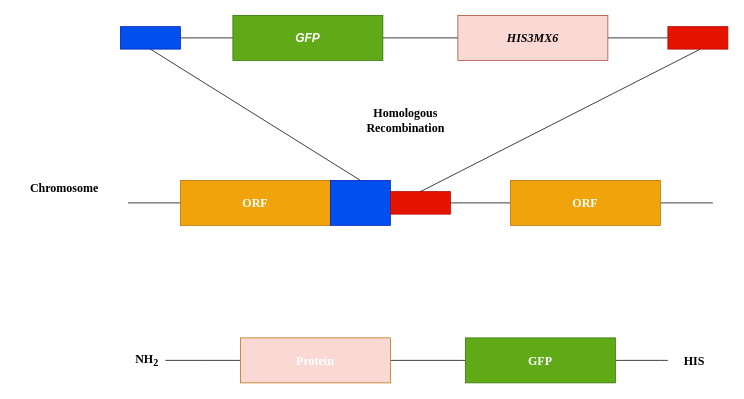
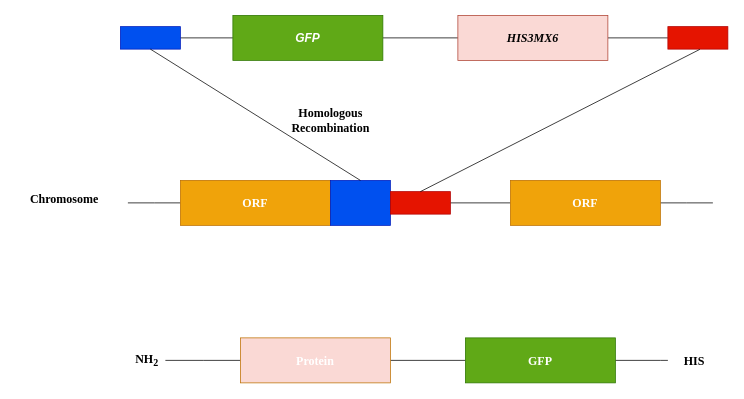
node "Homologous Recombination": moved (405, 120) -> (330, 120)
node "Chromosome": moved (64, 188) -> (64, 199)
